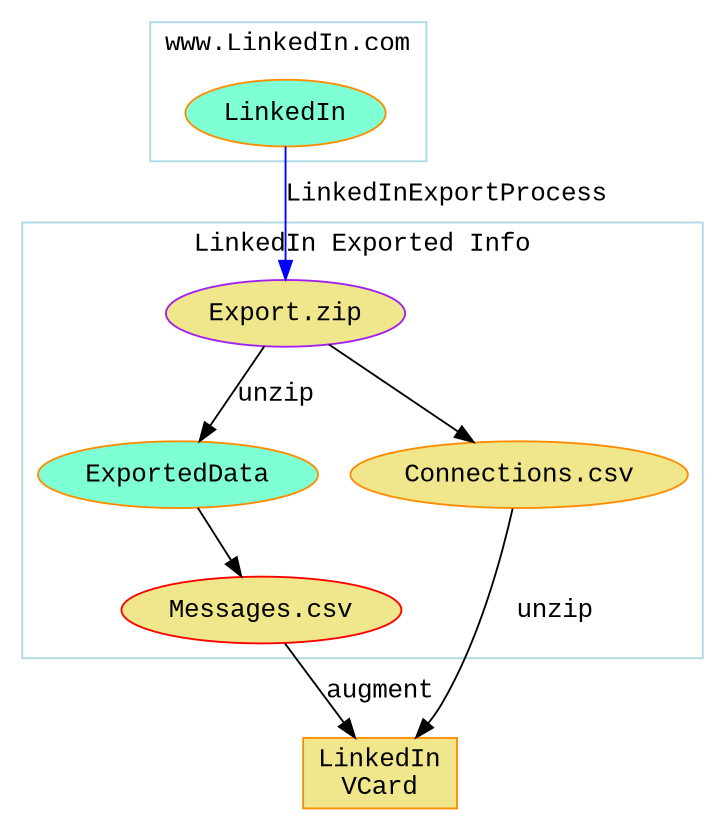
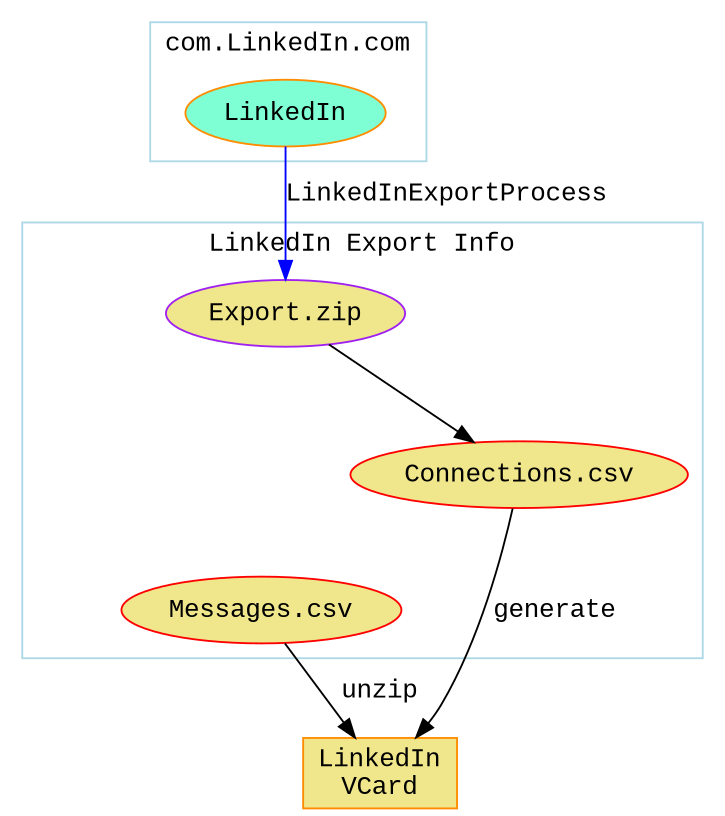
cluster "www.LinkedIn.com": label "www.LinkedIn.com" -> "com.LinkedIn.com"
cluster "LinkedIn Exported Info": label "LinkedIn Exported Info" -> "LinkedIn Export Info"
node "ExportedData": removed
node "Connections.csv": color darkorange -> red
edge "Connections.csv" -> "LinkedIn VCard": label "unzip" -> "generate"
edge "Messages.csv" -> "LinkedIn VCard": label "augment" -> "unzip"
